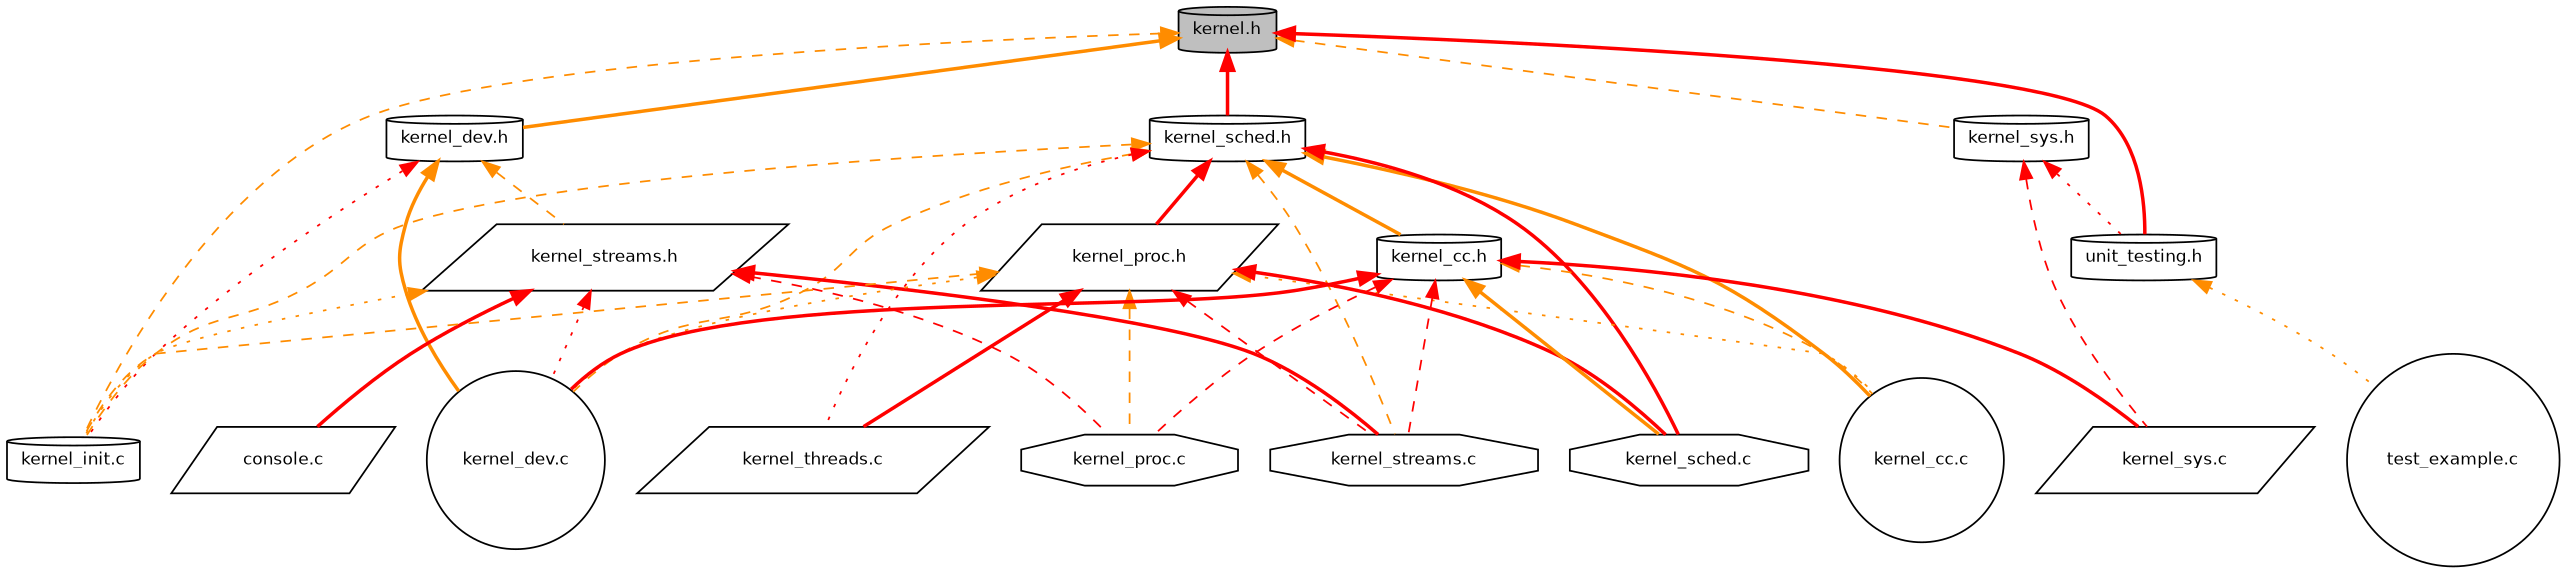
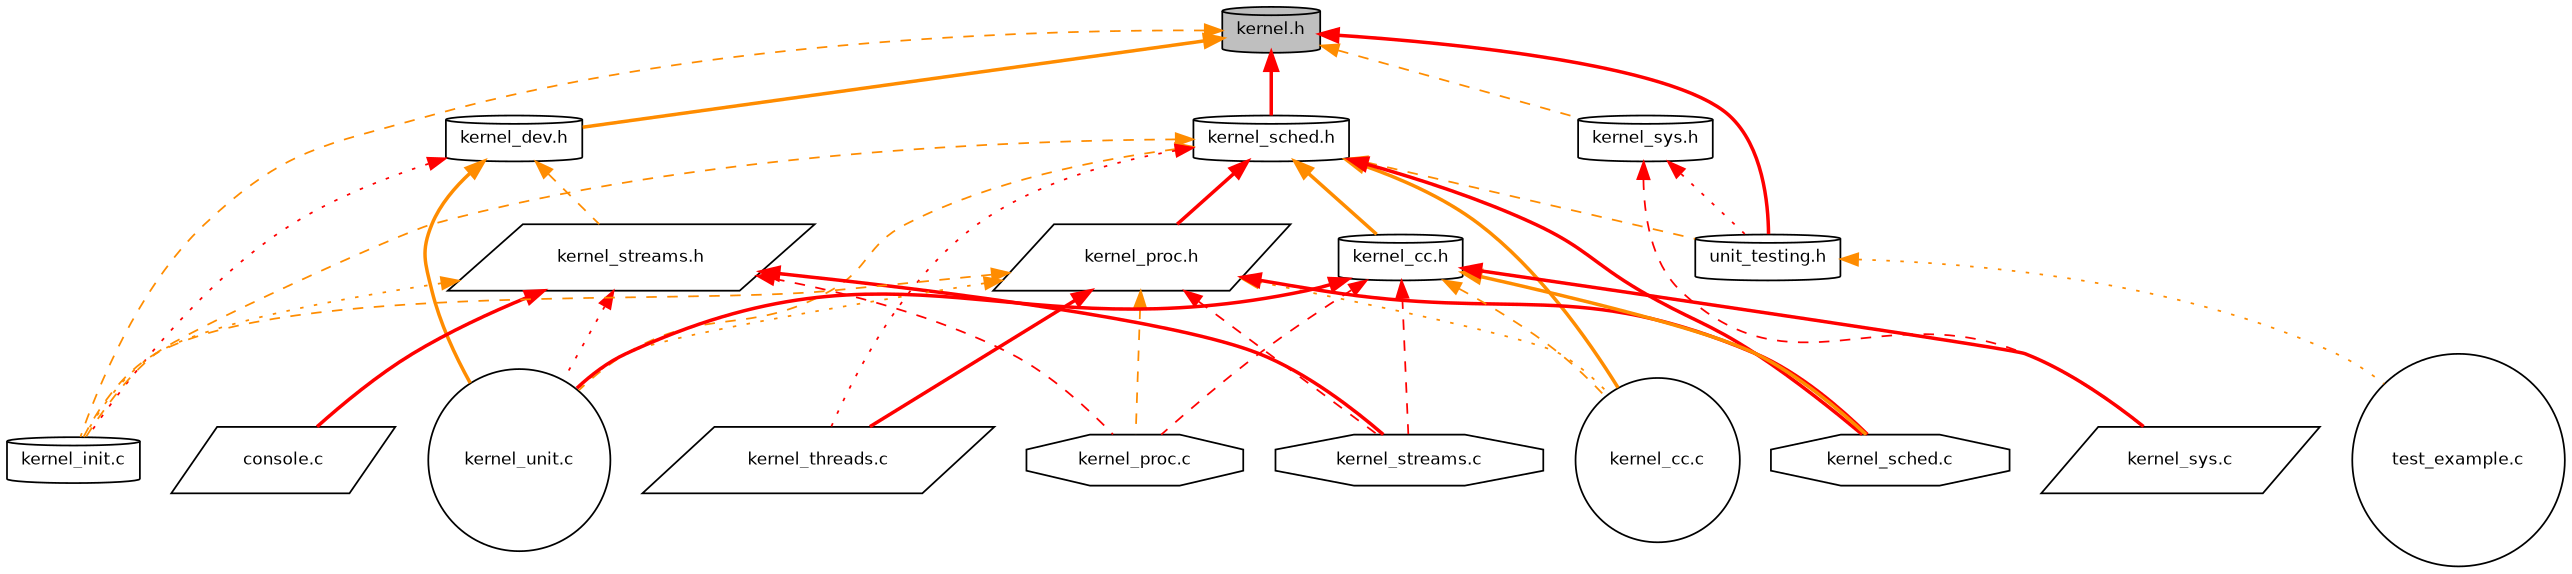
edge "kernel_streams.c" -> "kernel_sched.h": now "unit_testing.h" -> "kernel_sched.h"
node "kernel_dev.c": label "kernel_dev.c" -> "kernel_unit.c"
